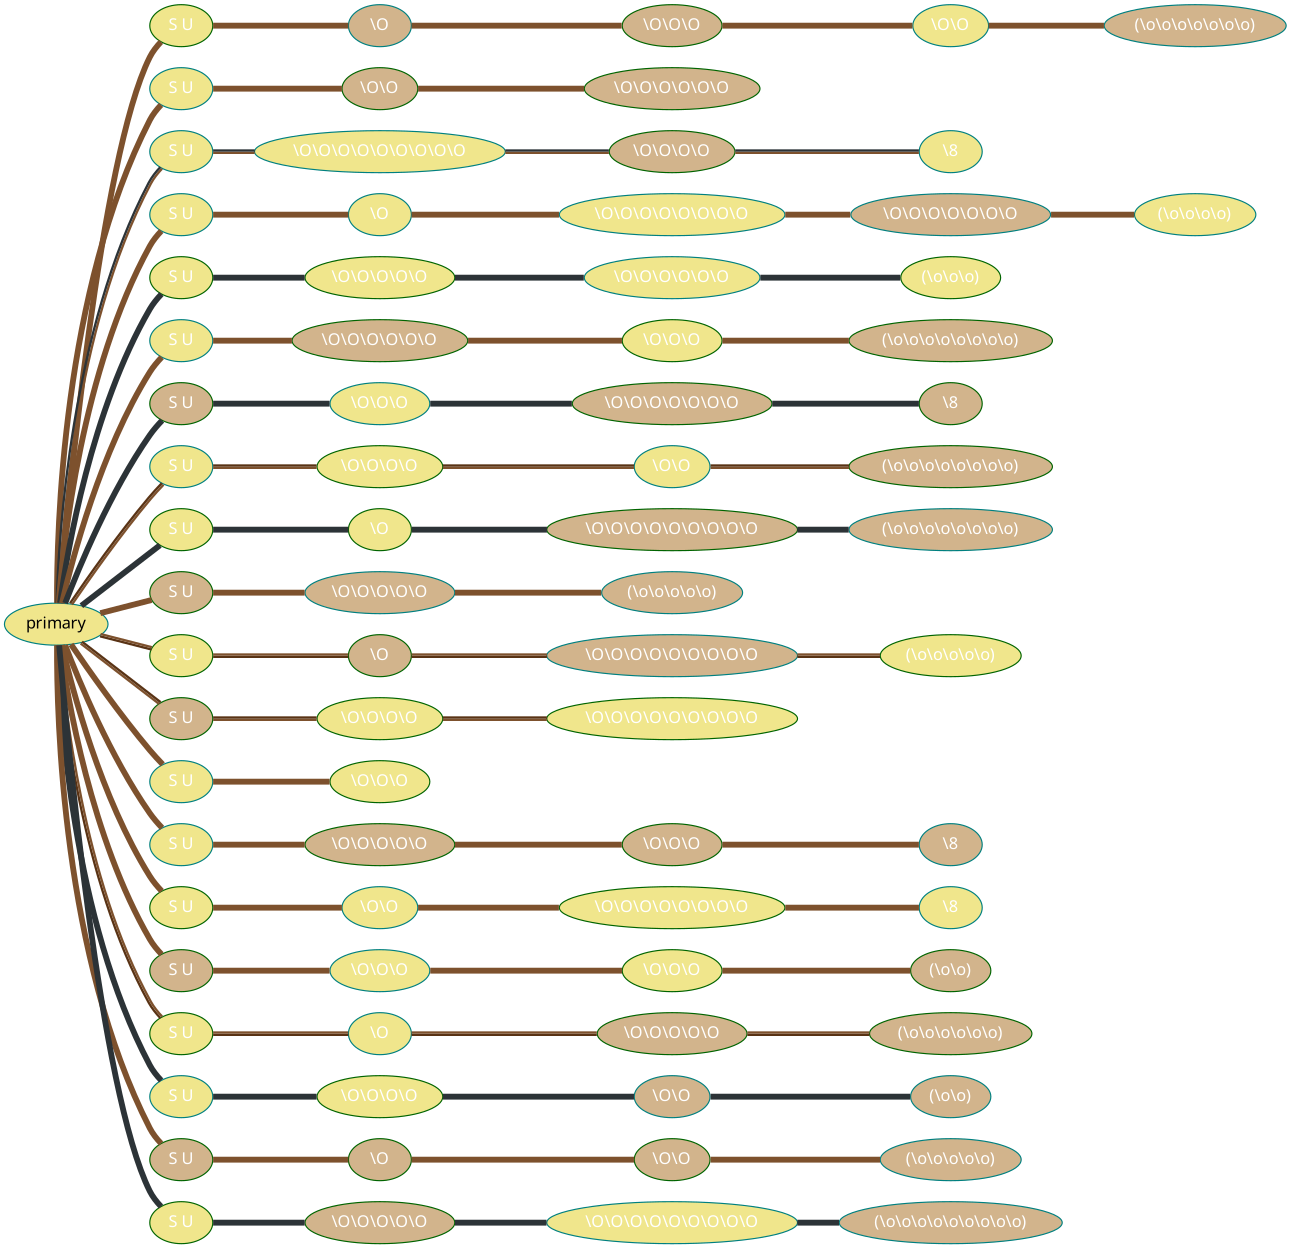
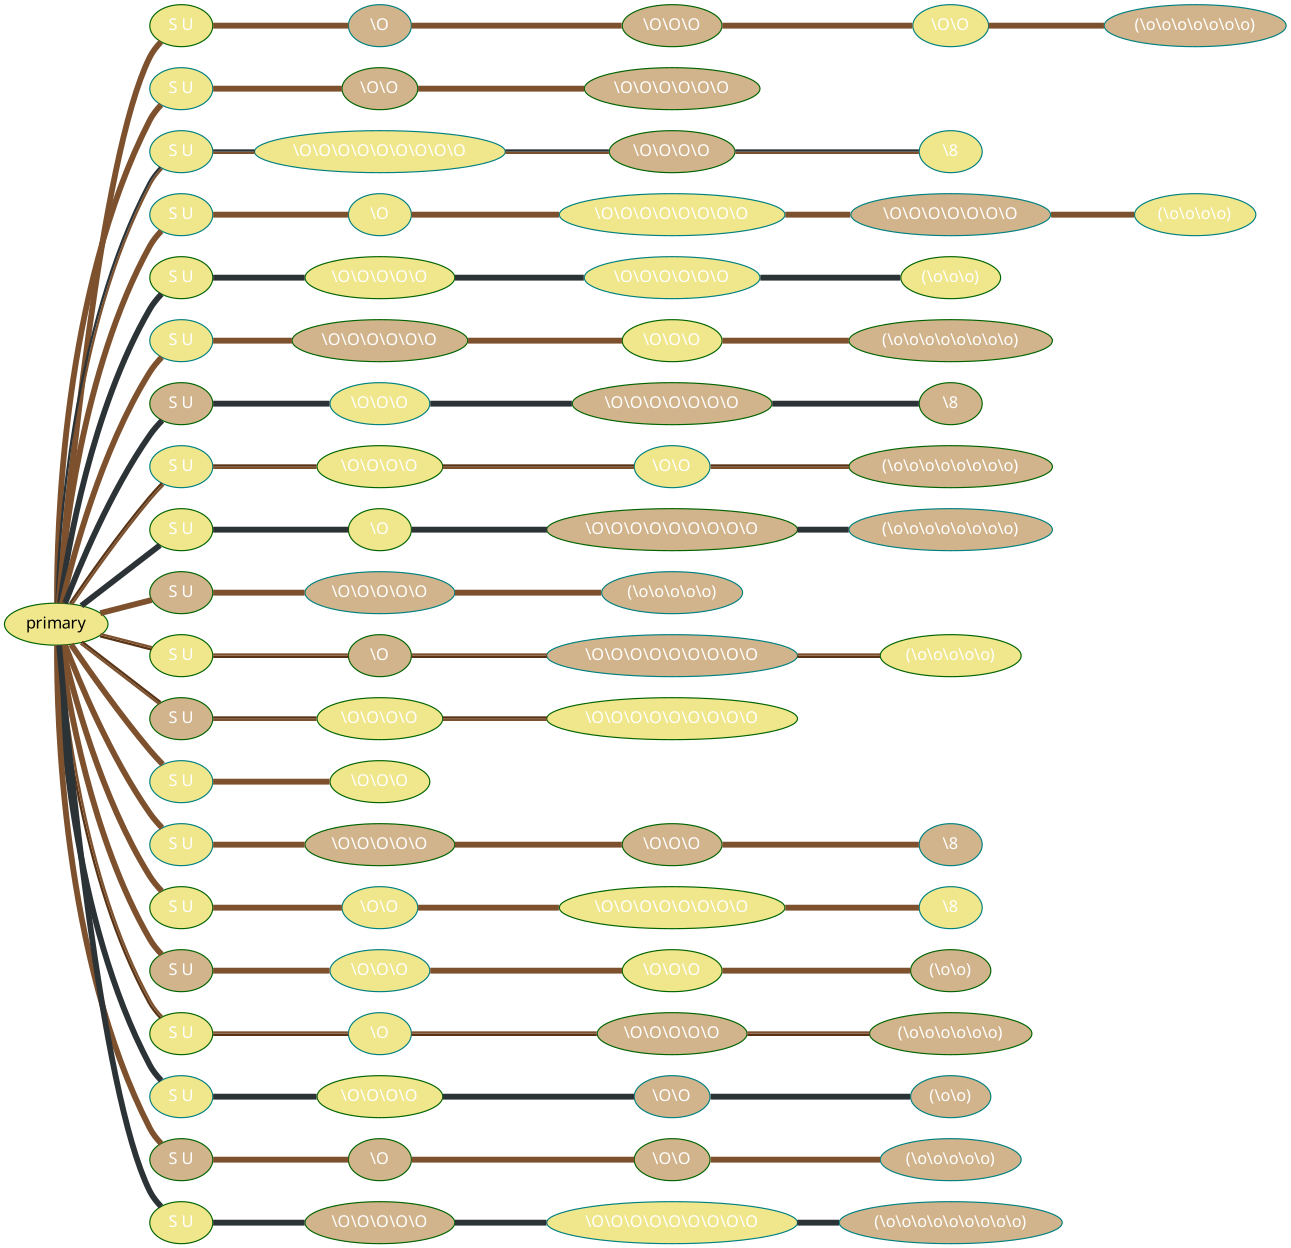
node "primary": color teal -> darkgreen
